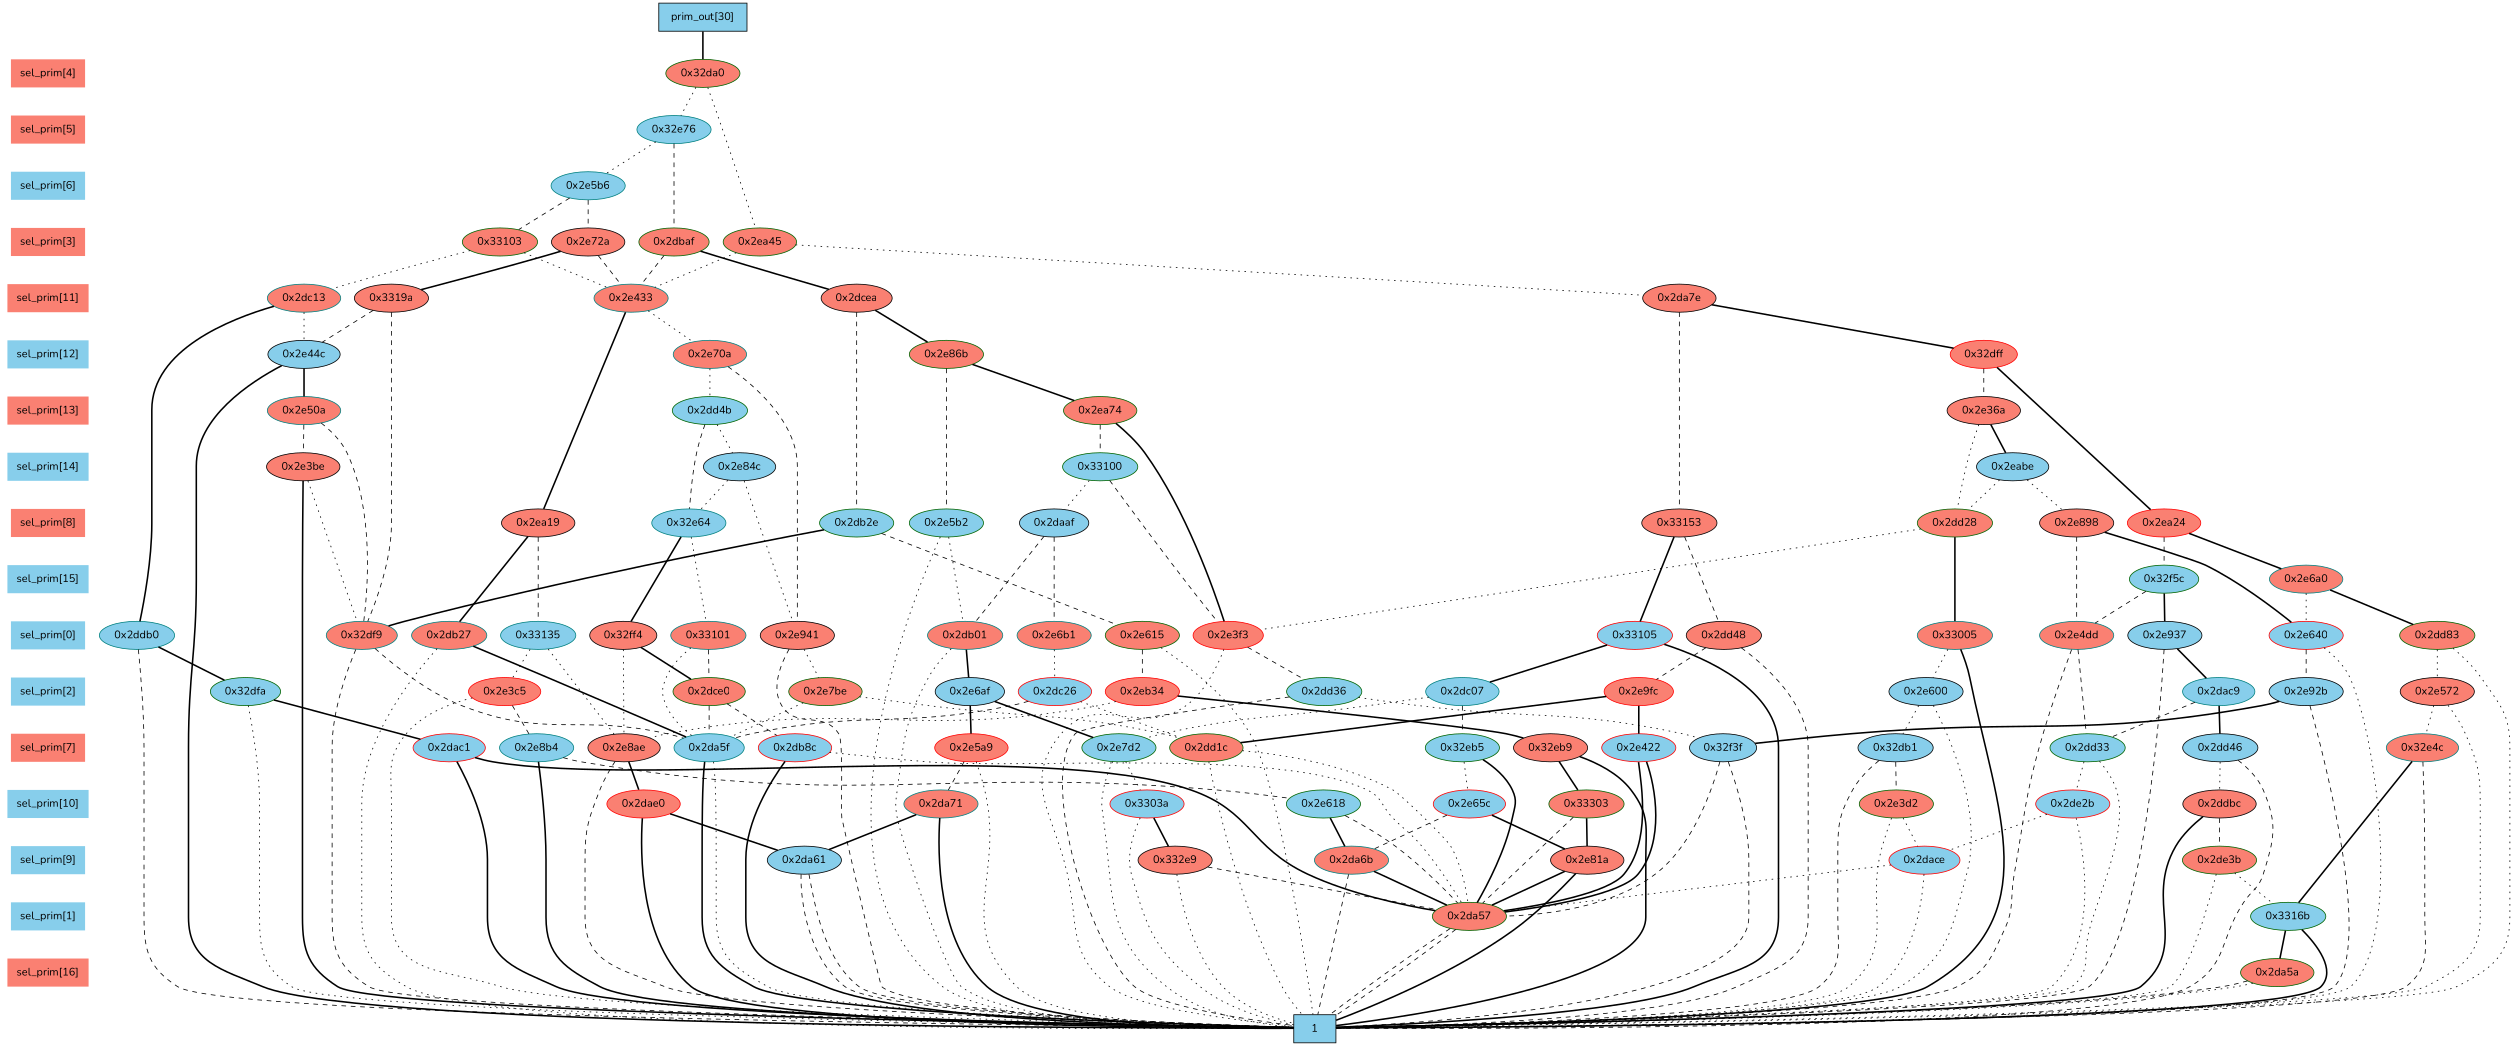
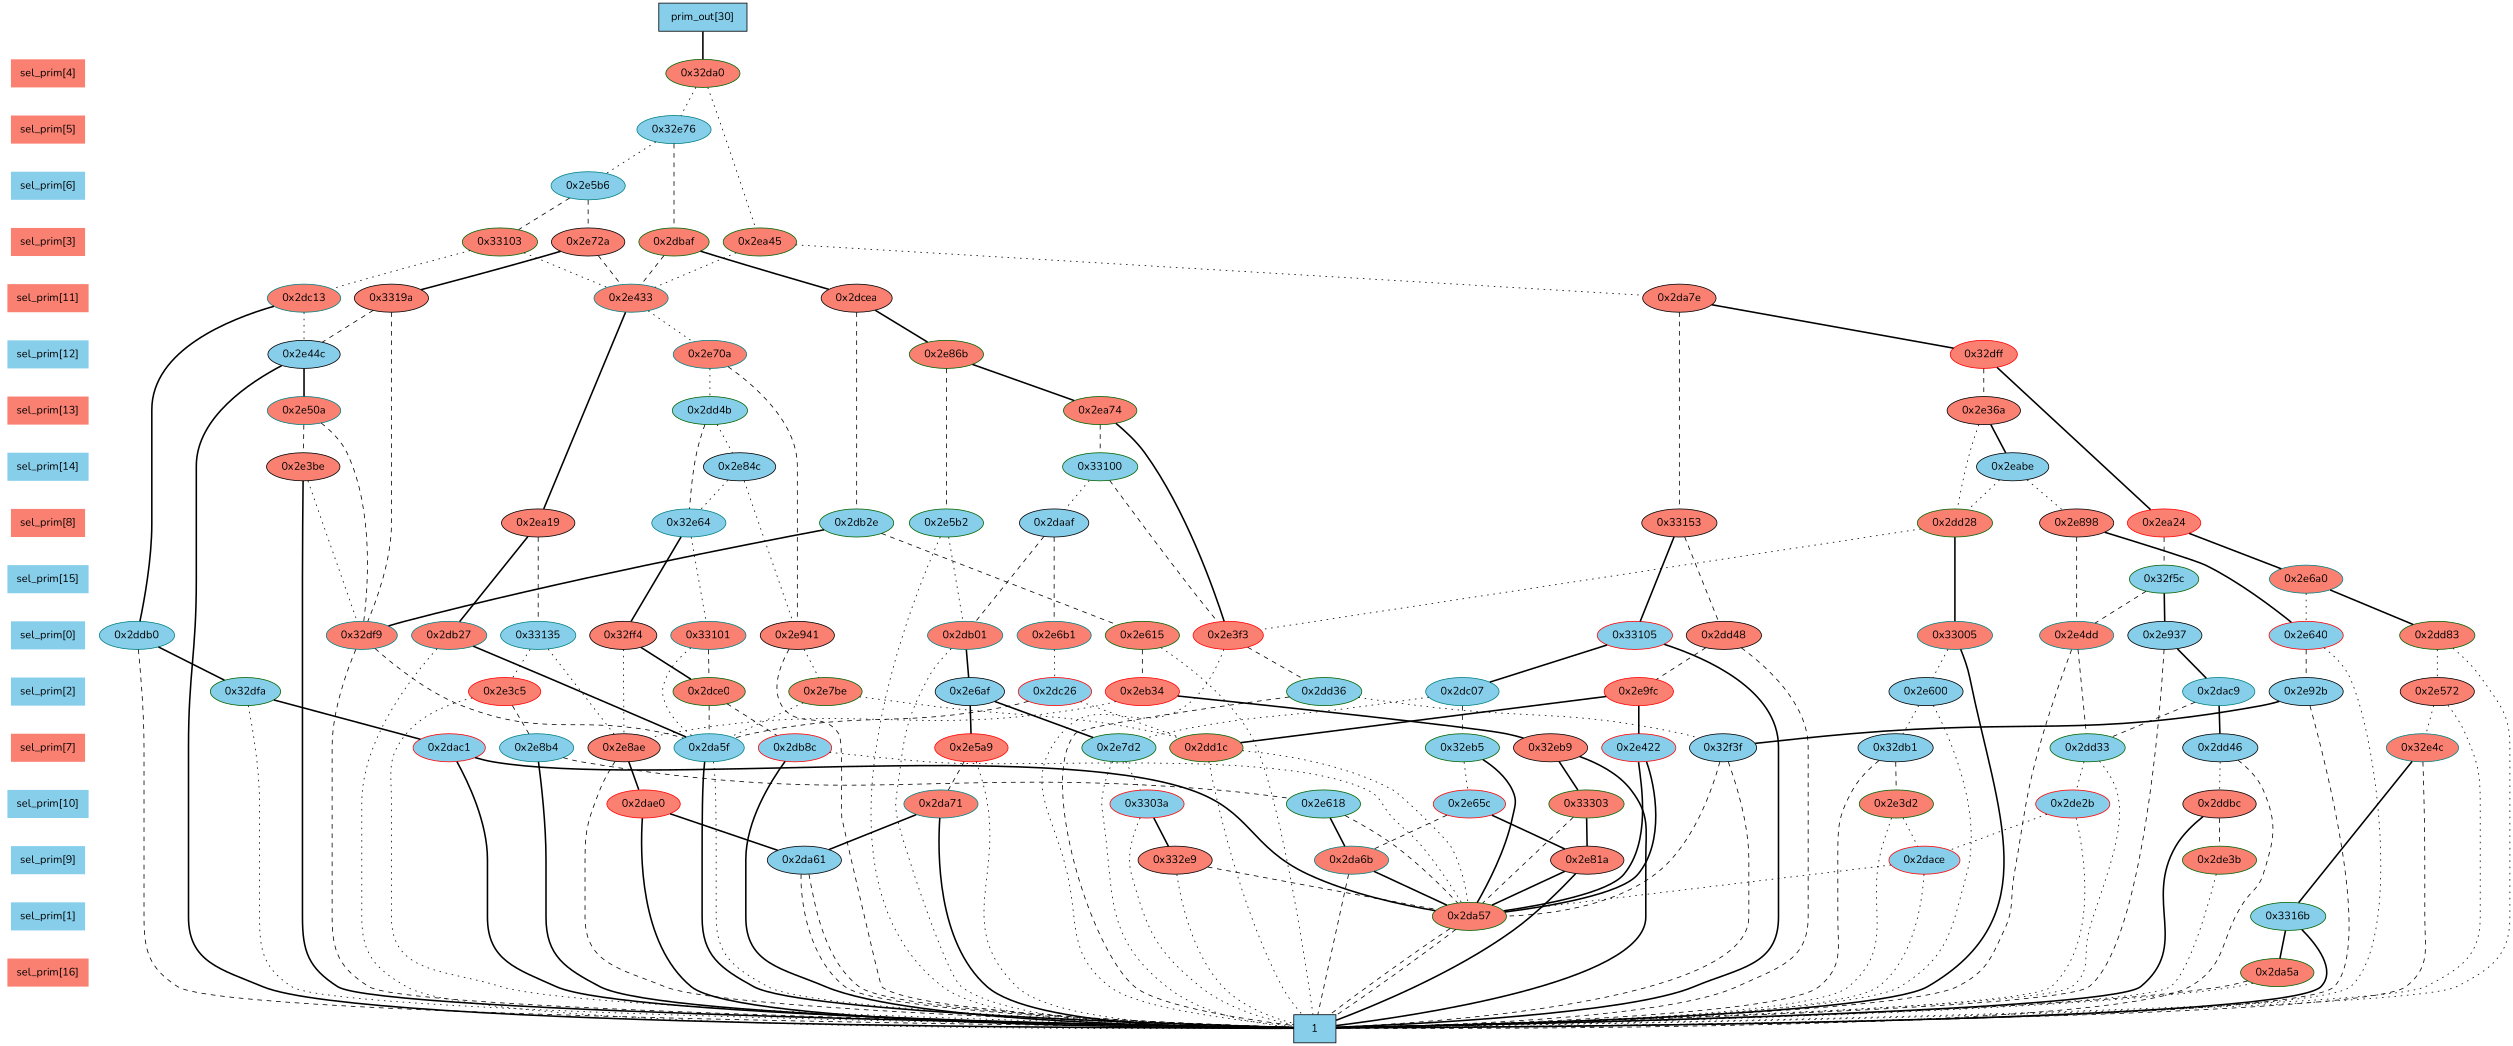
edge "0x2de3b" -- "0x3316b": removed
